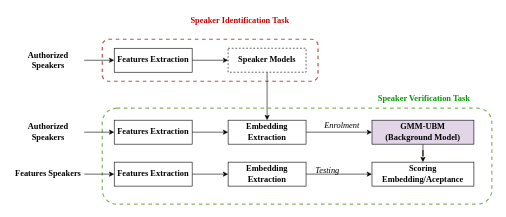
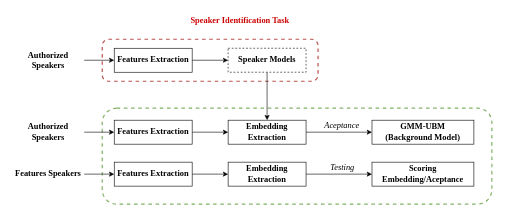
node "Speaker Verification Task": removed
node "Enrolment": label "Enrolment" -> "Aceptance"
node "GMM-UBM (Background Model)": fillcolor #e1d5e7 -> #ffffff
edge "GMM-UBM (Background Model)" -> "Scoring Embedding/Aceptance": removed
node "Testing": moved (328, 171) -> (343, 168)
